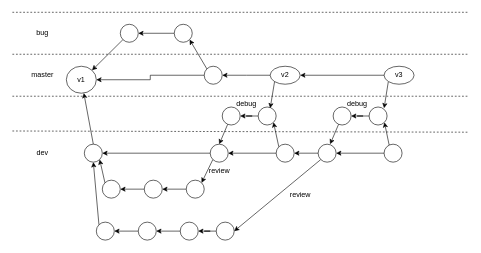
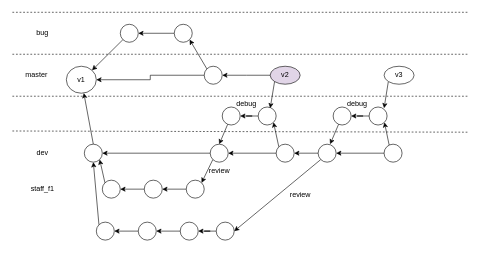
node "master": moved (42, 75) -> (36, 75)
node "v2": fillcolor #ffffff -> #e1d5e7
edge "v3" -> "v2": removed
node "staff_f1": added
